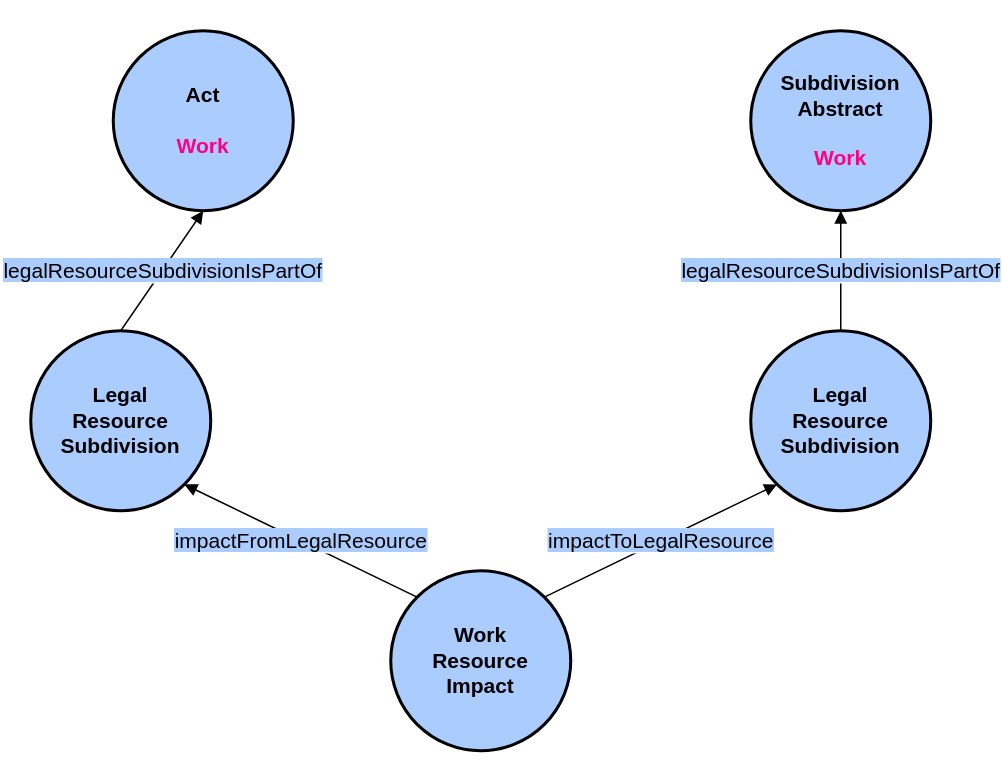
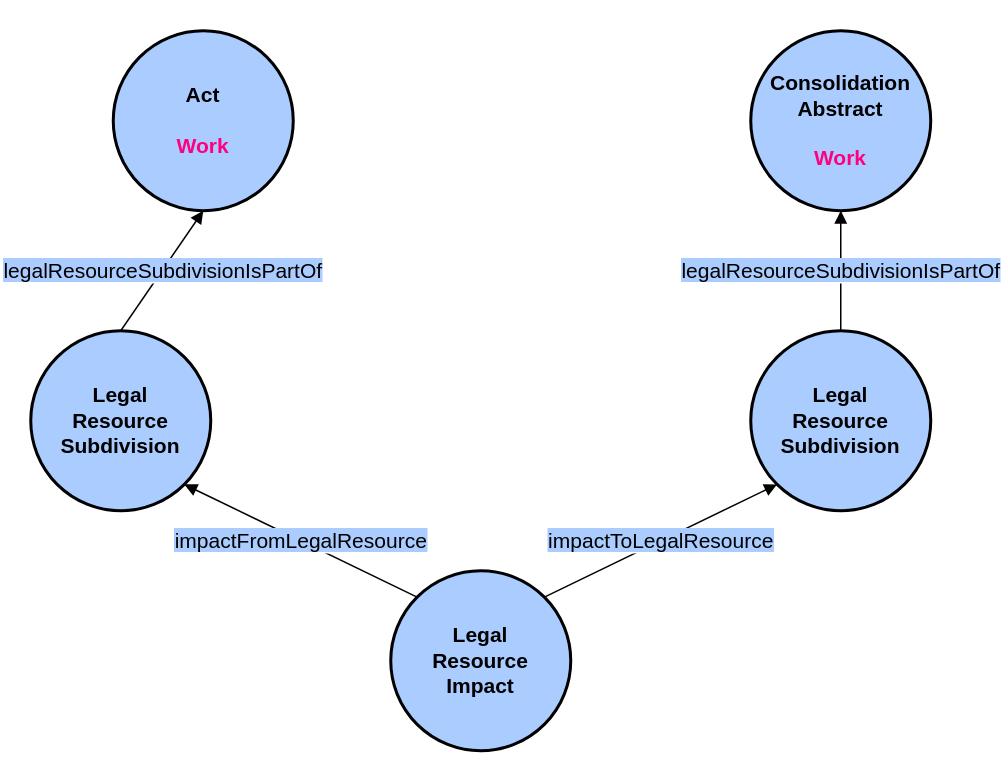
node "Subdivision Abstract Work": label "Subdivision Abstract Work" -> "Consolidation Abstract Work"
node "Work Resource Impact": label "Work Resource Impact" -> "Legal Resource Impact"
